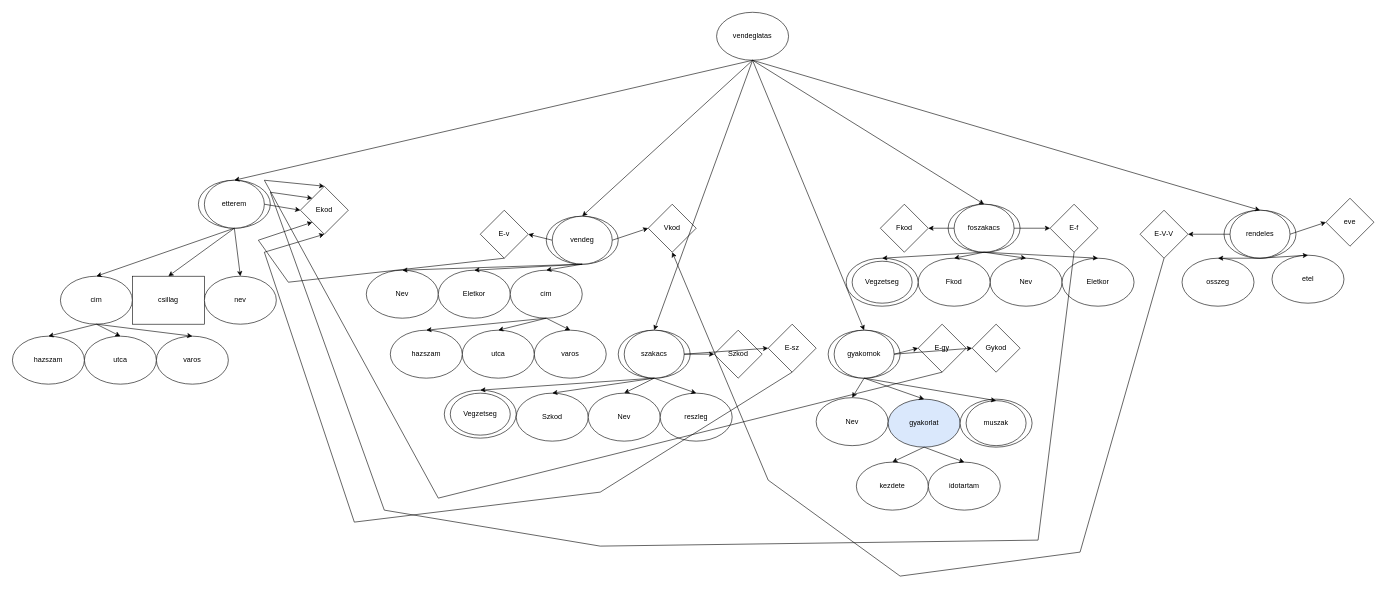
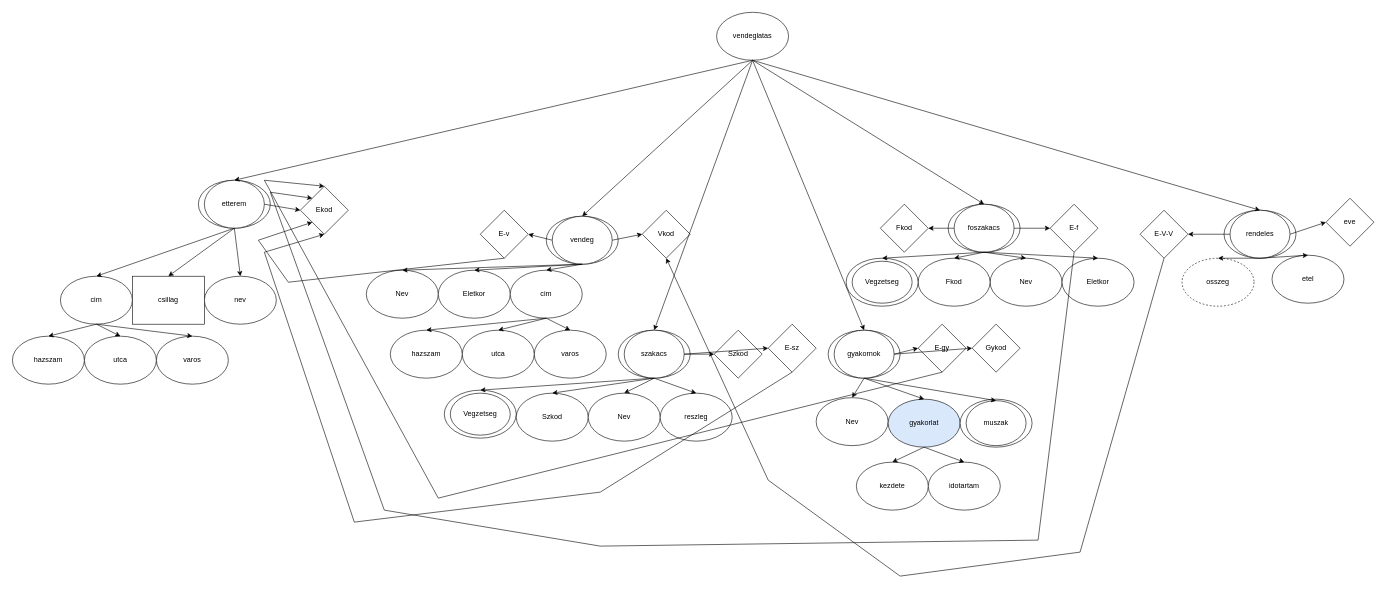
node "Vkod": moved (672, 228) -> (666, 234)
node "osszeg": style solid -> dashed
